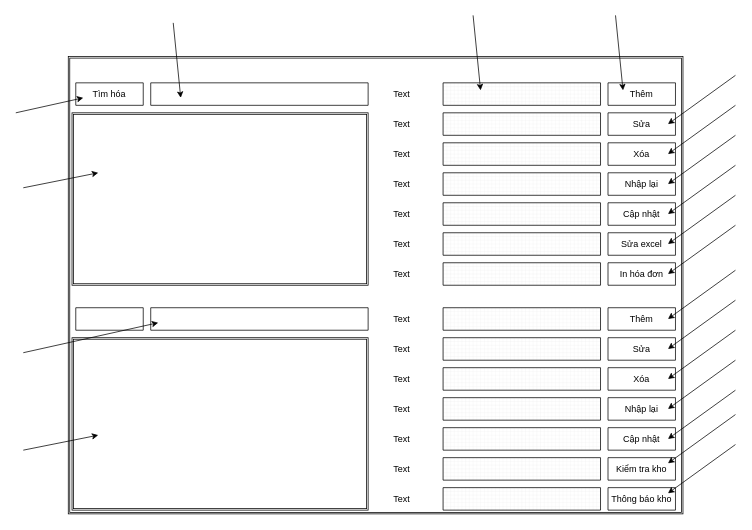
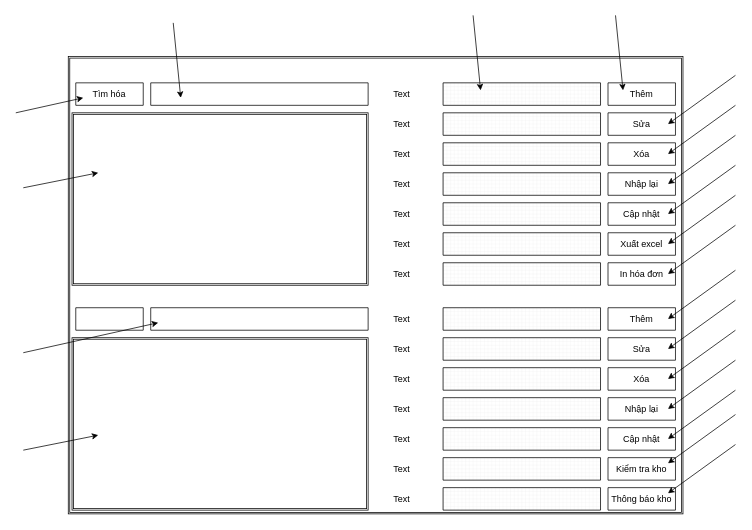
node "Sửa excel": label "Sửa excel" -> "Xuất excel"
